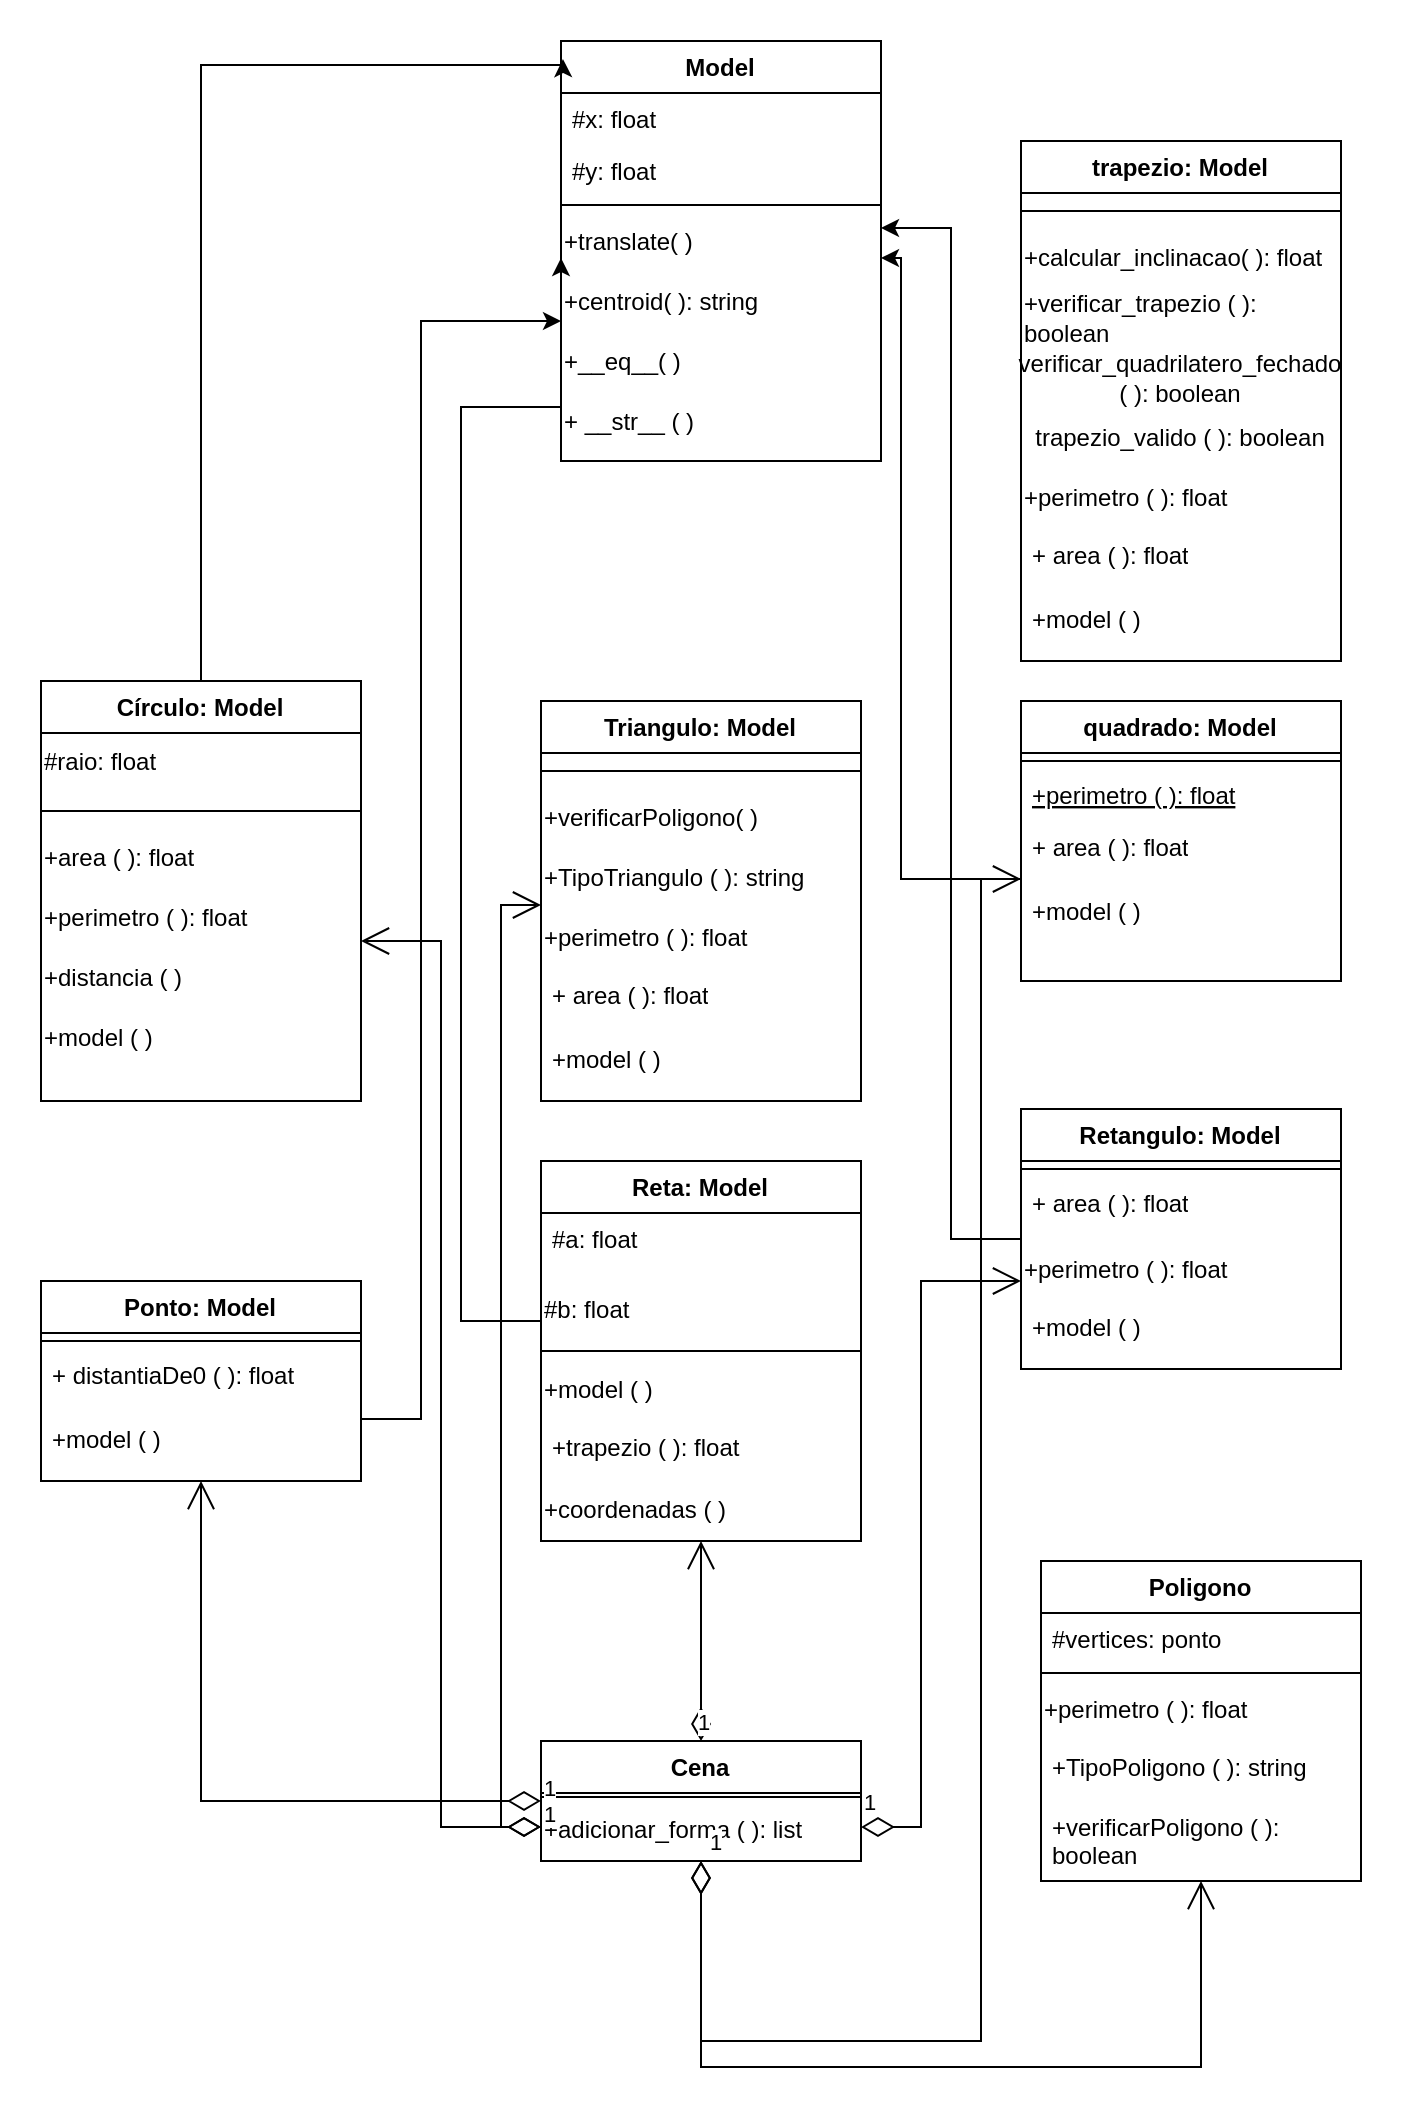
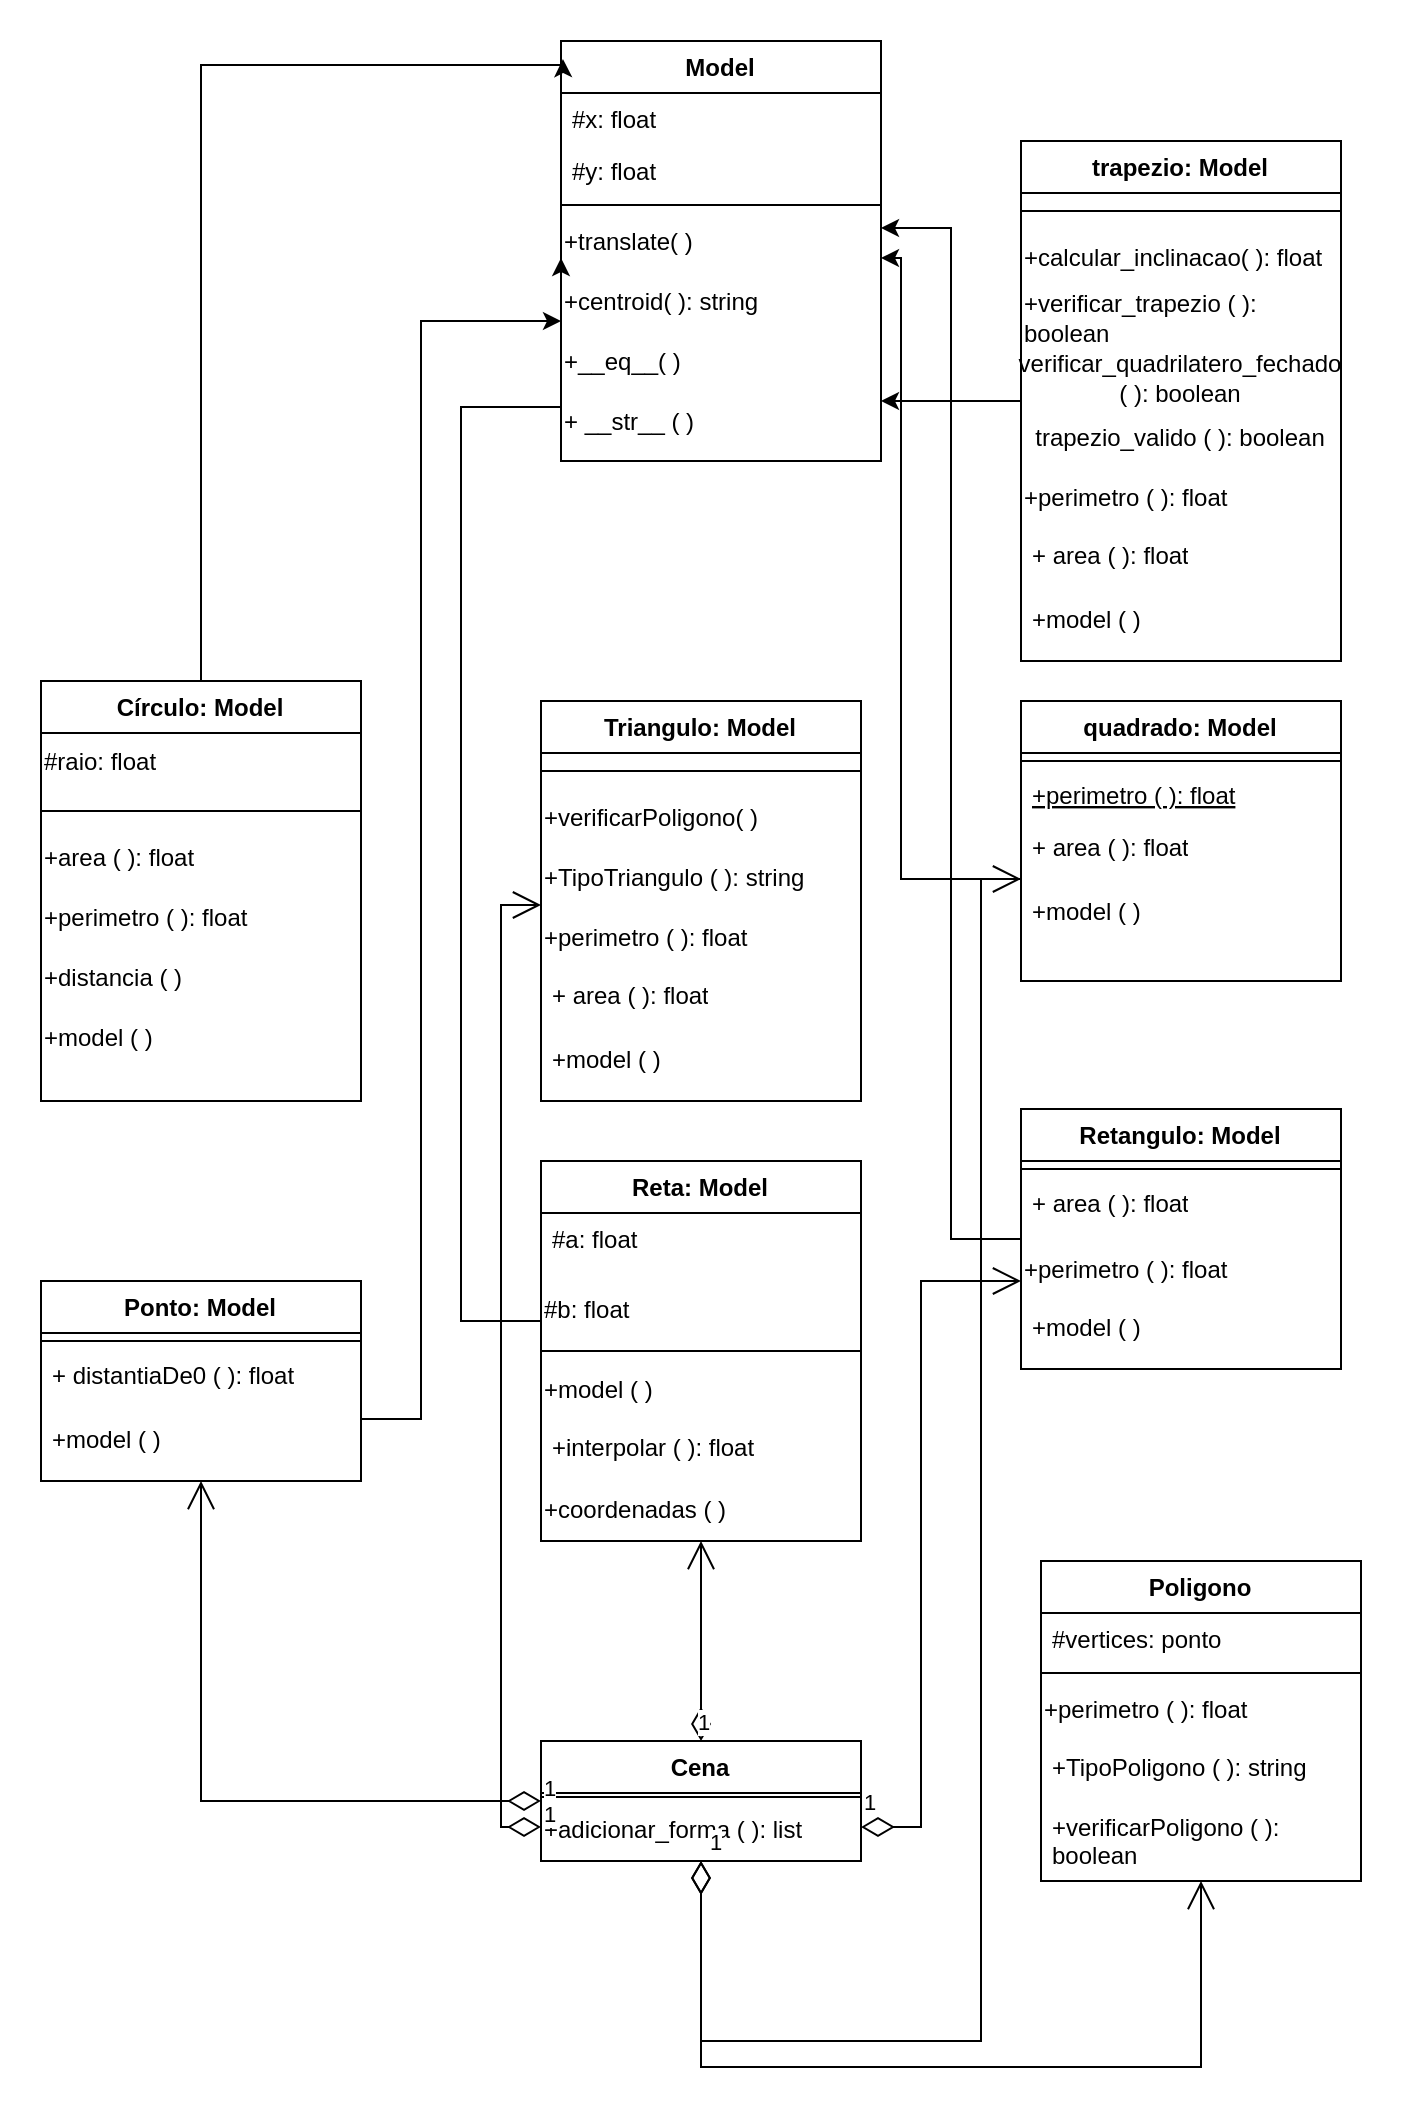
edge "trapezio: Model" -> "+ __str__ ( )": added
edge "Círculo: Model" -- "Cena": removed, label "1"
node "+trapezio ( ): float": label "+trapezio ( ): float" -> "+interpolar ( ): float"
